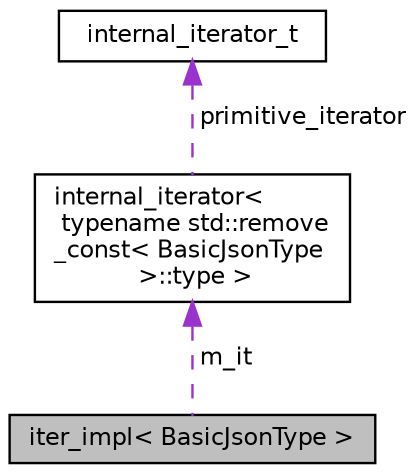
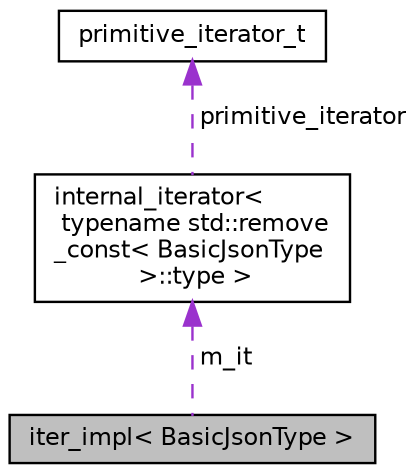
node "internal_iterator_t": label "internal_iterator_t" -> "primitive_iterator_t"
